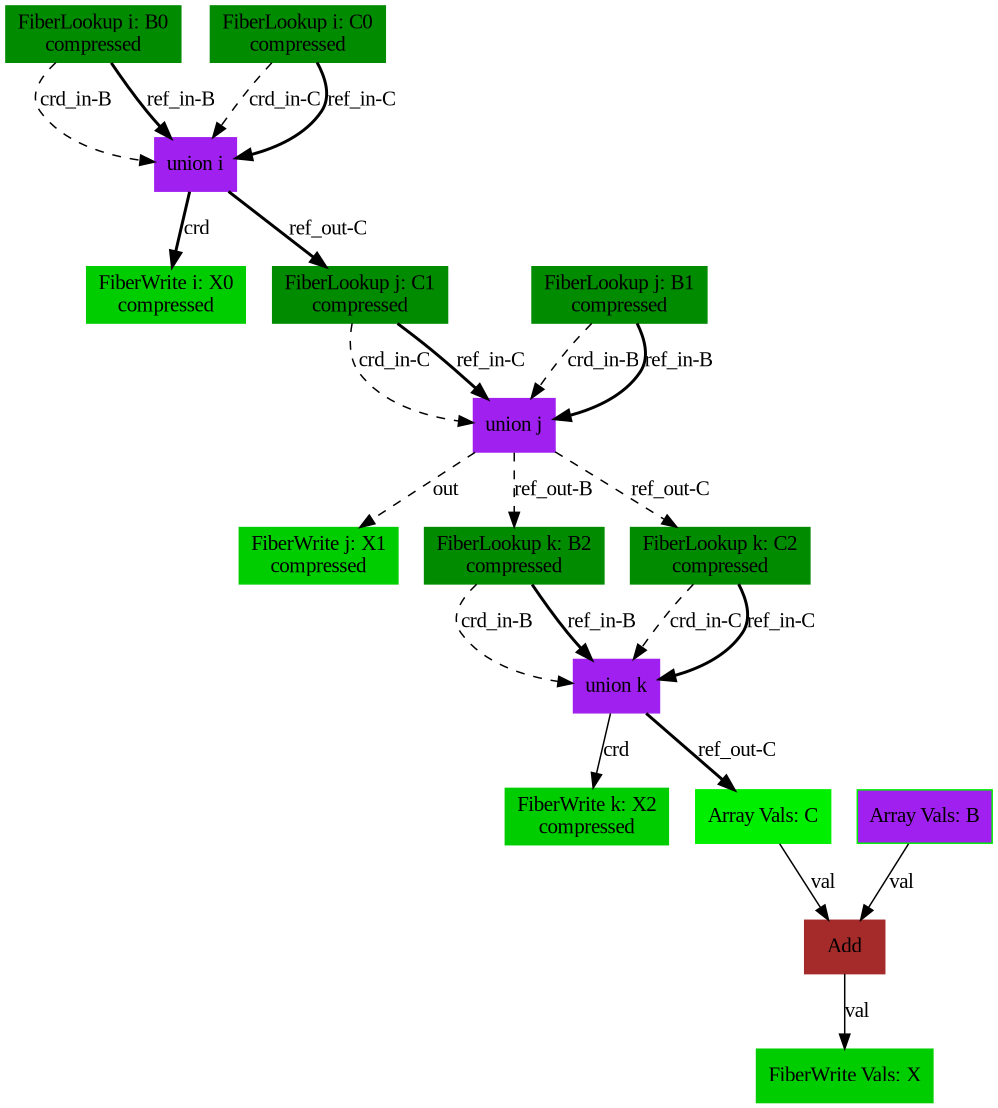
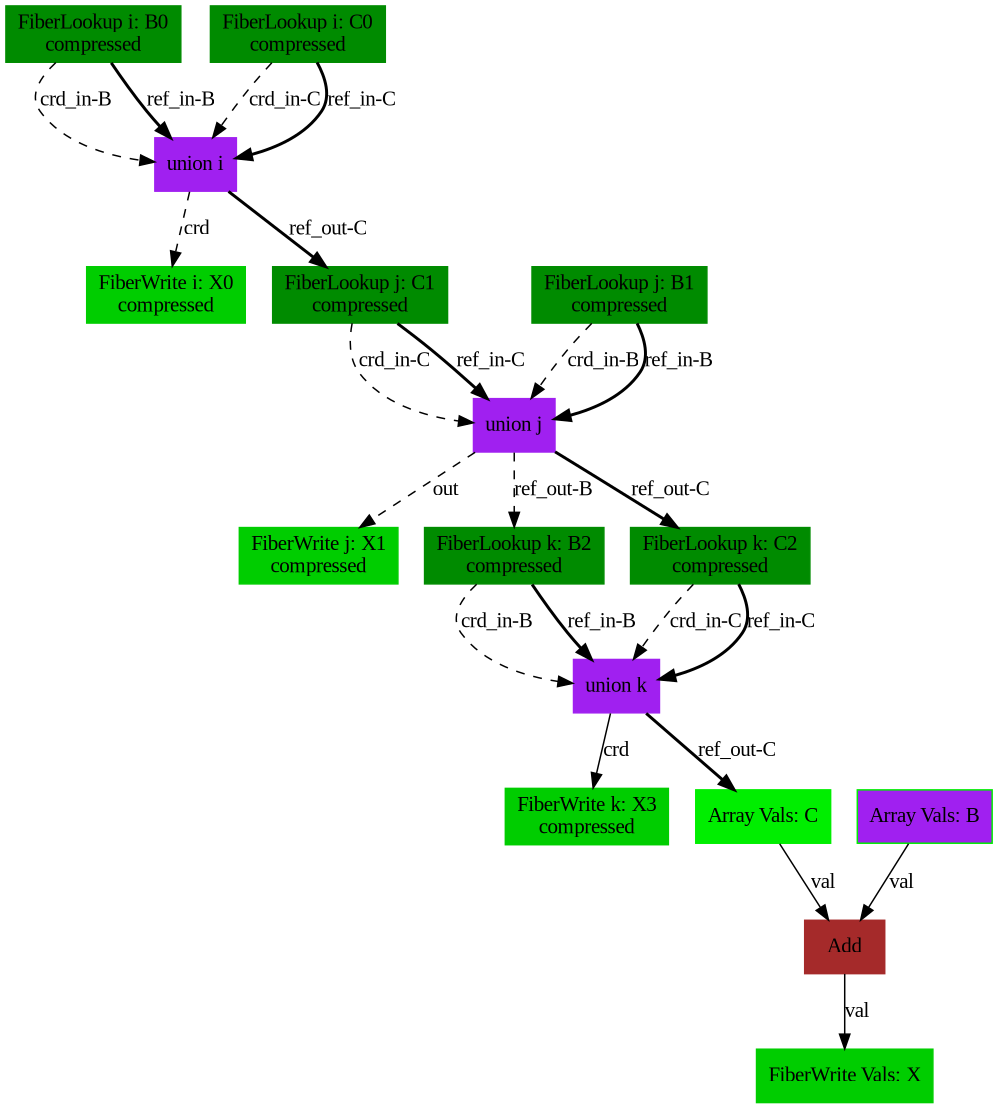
edge "union i" -> "FiberWrite i: X0 compressed": style bold -> dashed
edge "union j" -> "FiberLookup k: C2 compressed": style dashed -> bold
node "FiberWrite k: X2 compressed": label "FiberWrite k: X2 compressed" -> "FiberWrite k: X3 compressed"
